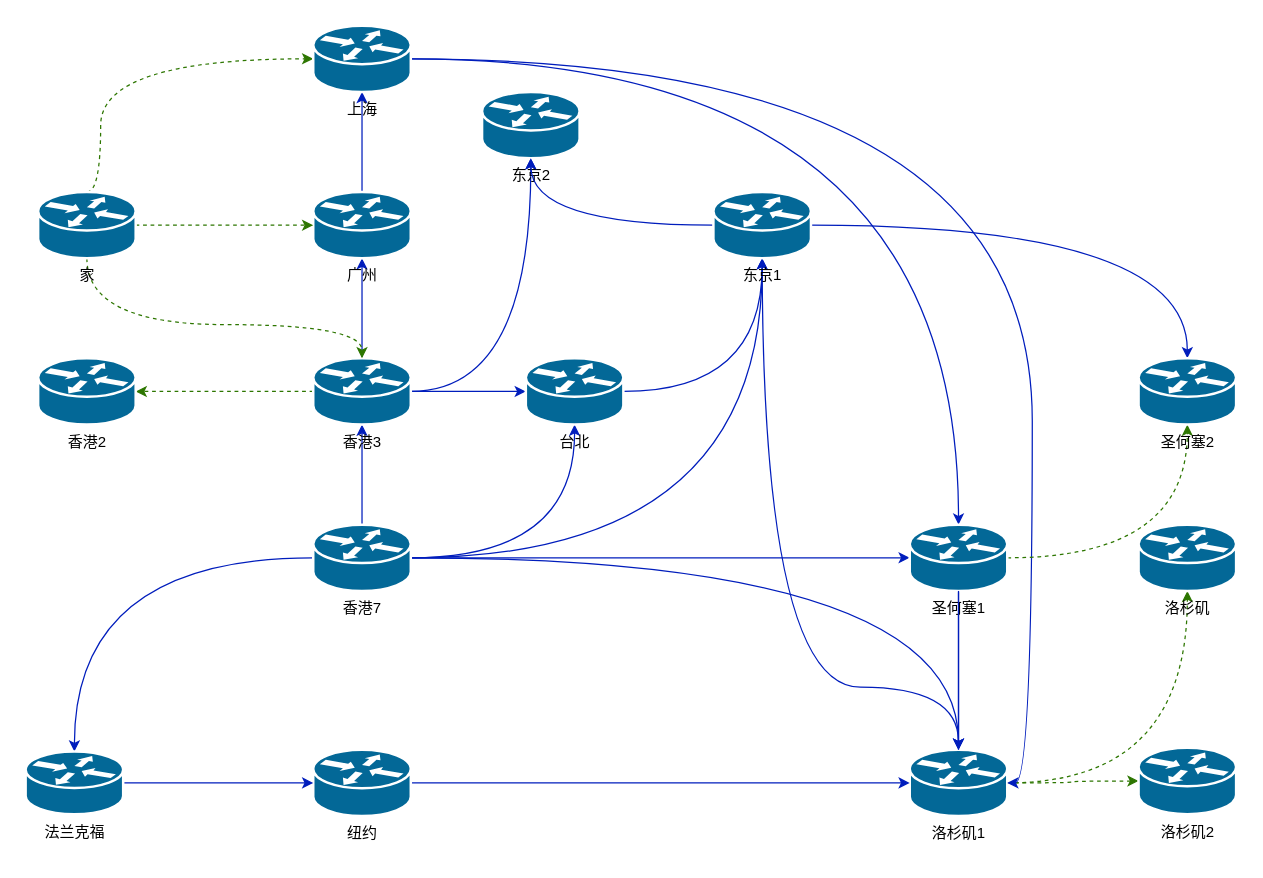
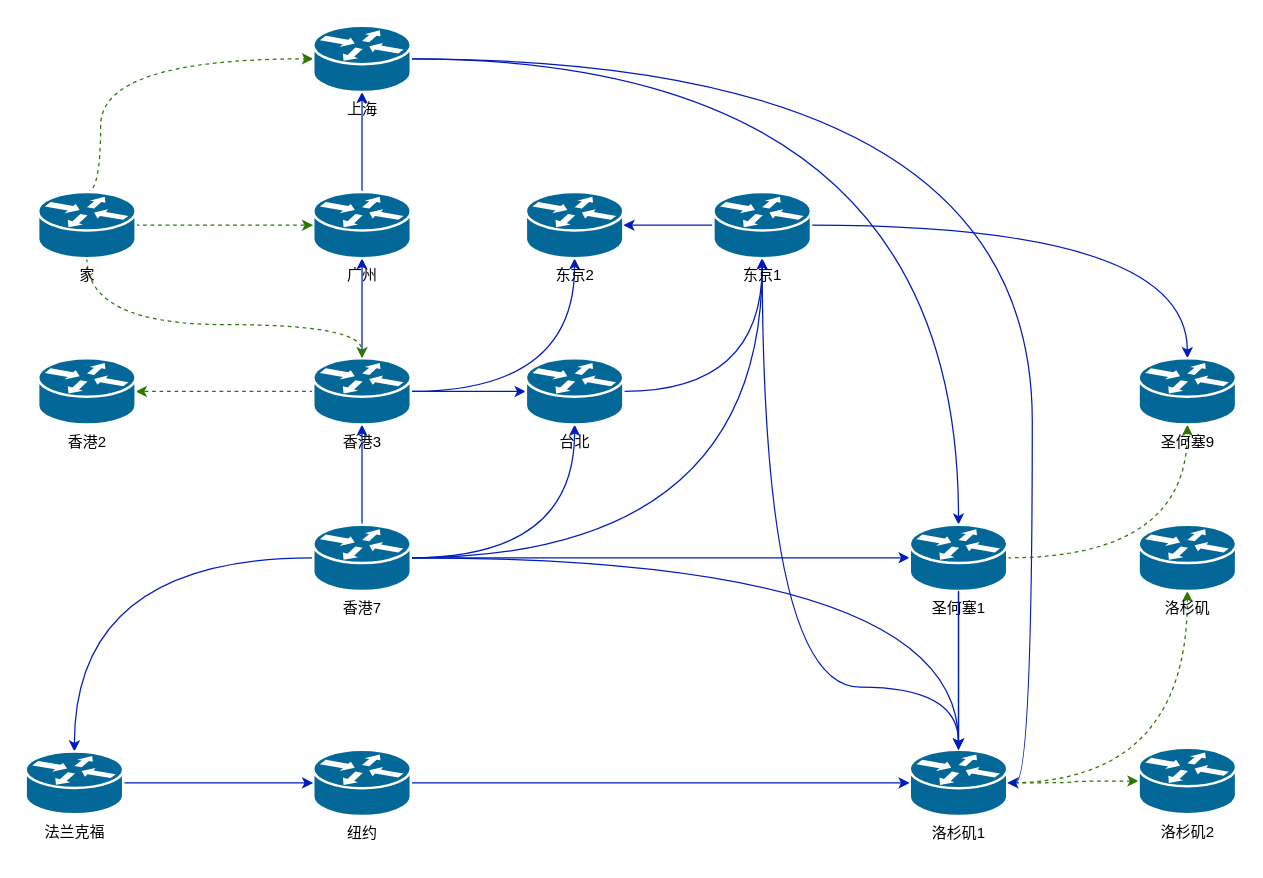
node "东京2": moved (531, 125) -> (574, 225)
node "圣何塞2": label "圣何塞2" -> "圣何塞9"
